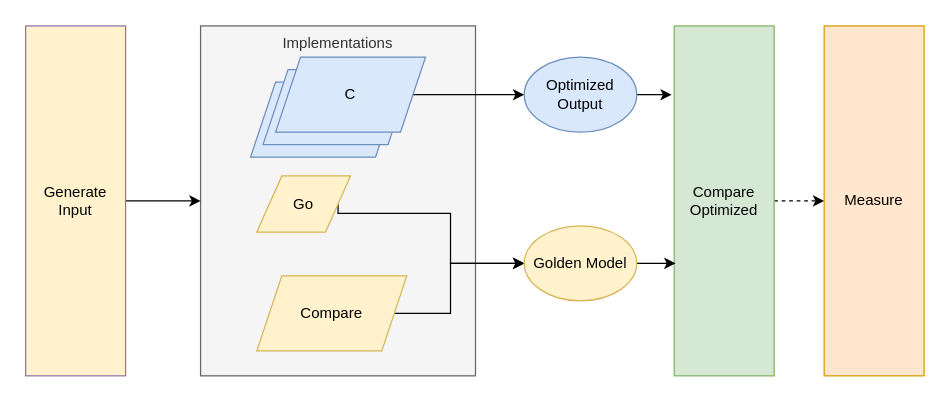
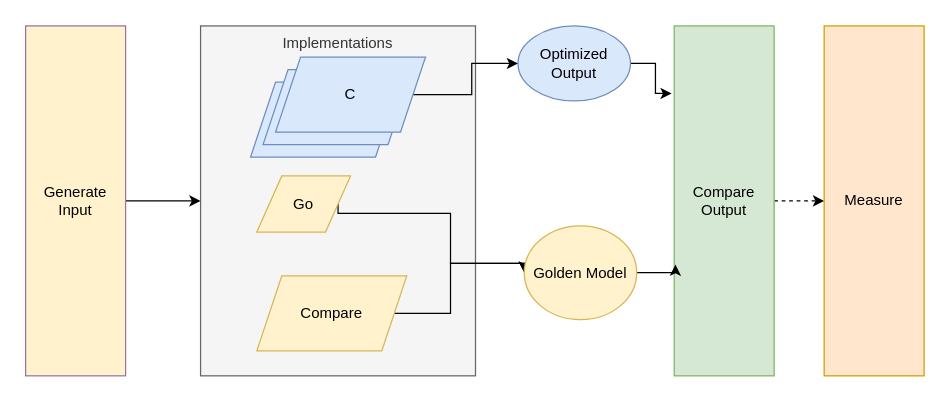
node "Optimized Output": moved (581, 94) -> (574, 63)
node "Compare Optimized": label "Compare Optimized" -> "Compare Output"
node "Golden Model": size 113x75 -> 113x94
